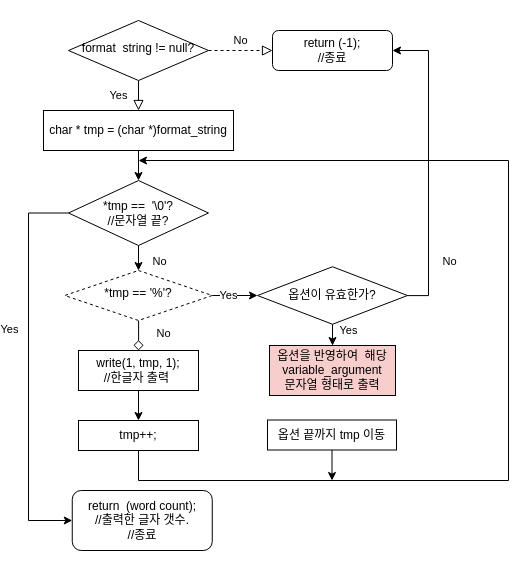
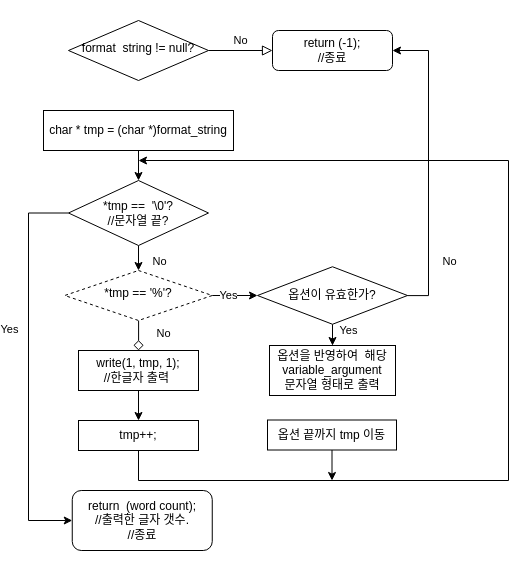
edge "format string != null?" -> "return (-1); //종료": style dashed -> solid
edge "format string != null?" -> "char * tmp = (char *)format_string": removed, label "Yes"
node "옵션을 반영하여 해당 variable_argument 문자열 형태로 출력": fillcolor #f8cecc -> #ffffff
